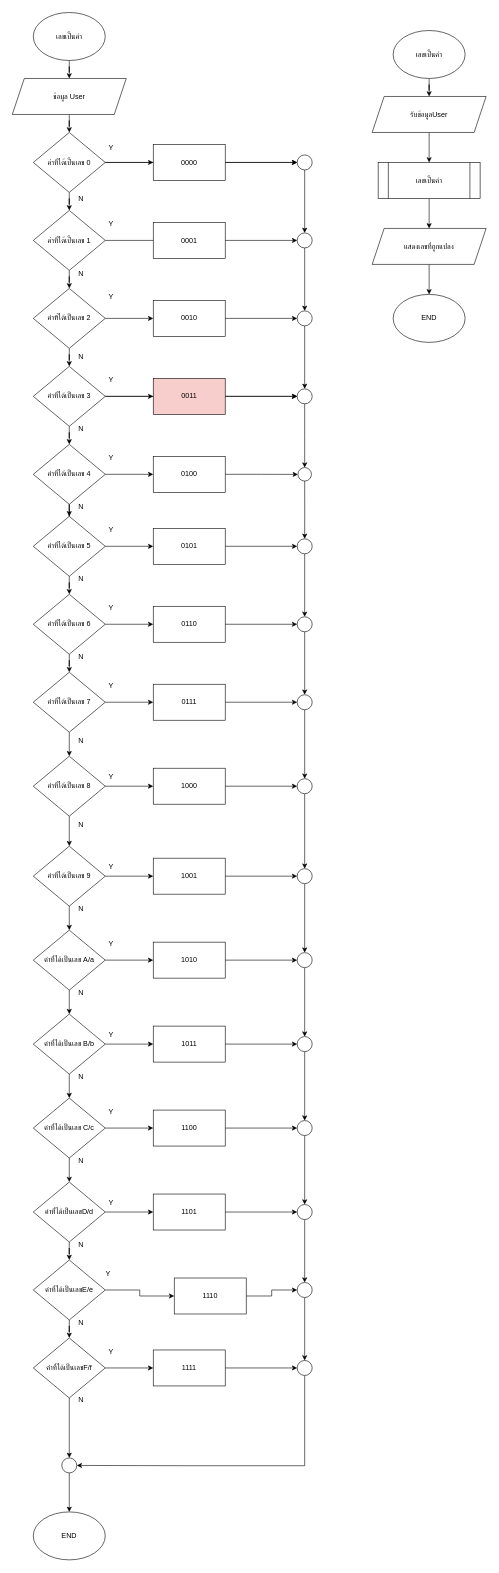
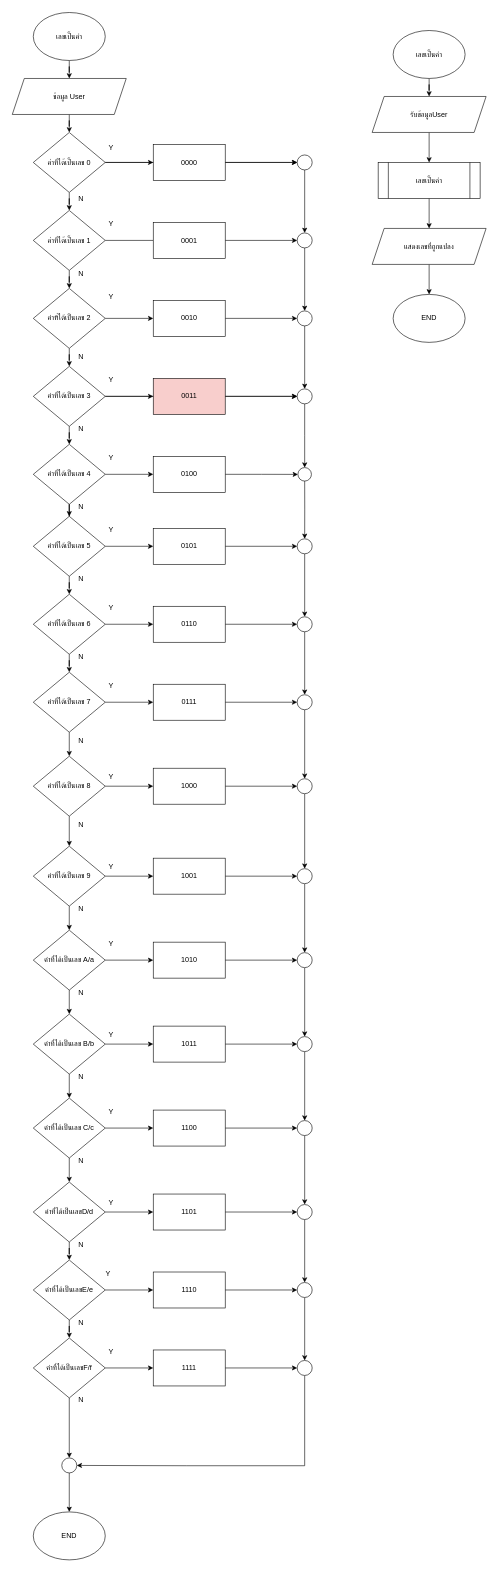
node "1110": moved (210, 1296) -> (189, 1290)
